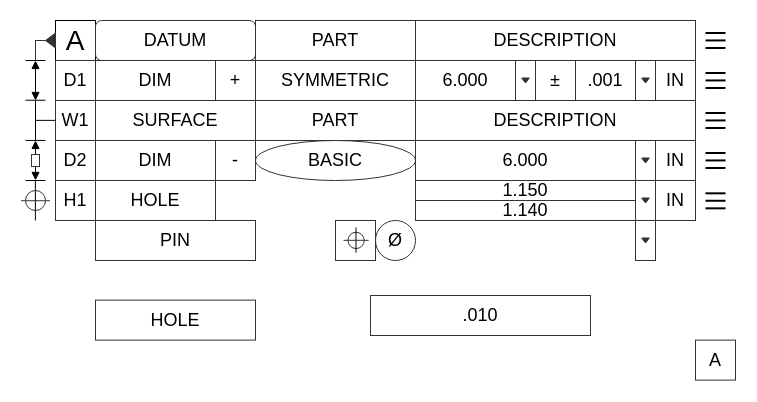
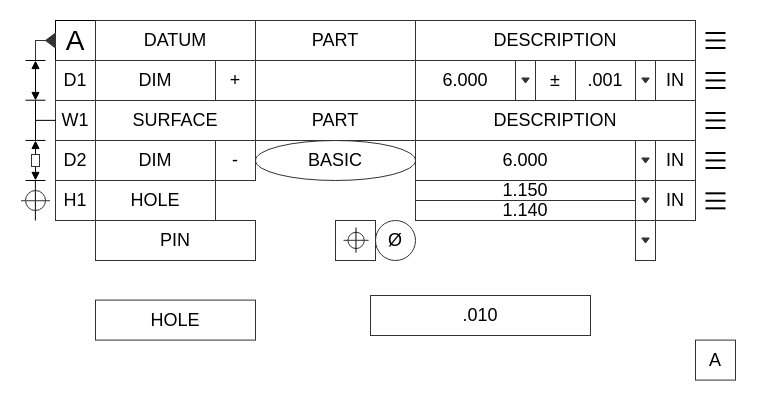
node "DATUM": shape rounded rectangle -> rectangle
node "SYMMETRIC": removed
